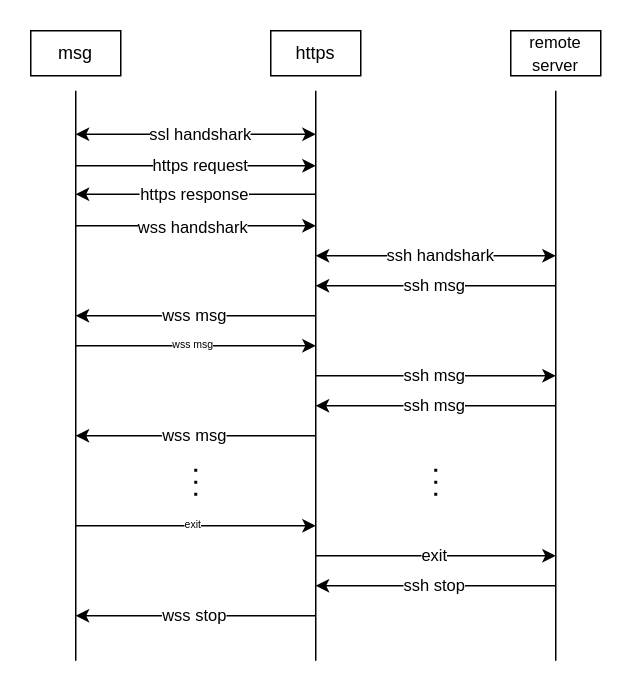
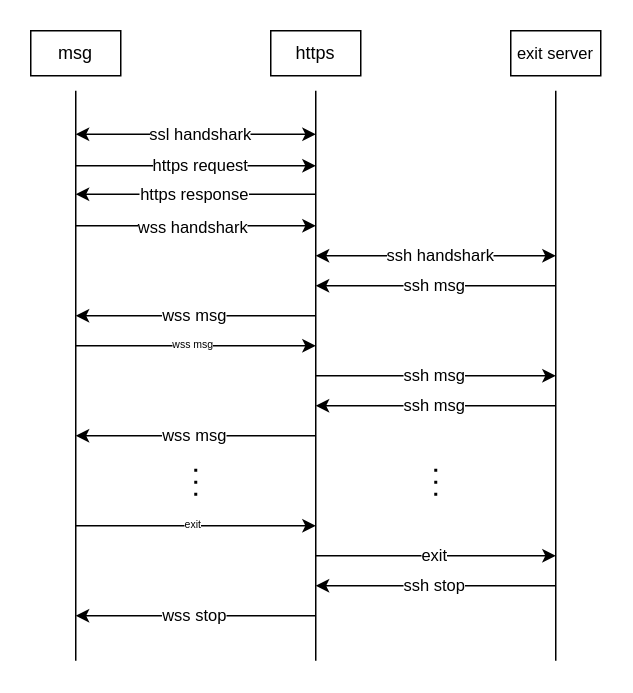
node "remote server": label "remote server" -> "exit server"
